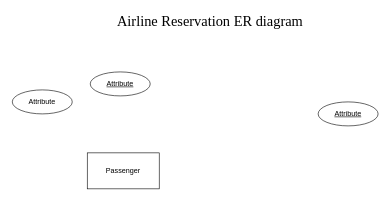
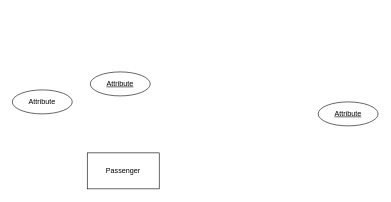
node "Airline Reservation ER diagram": removed
